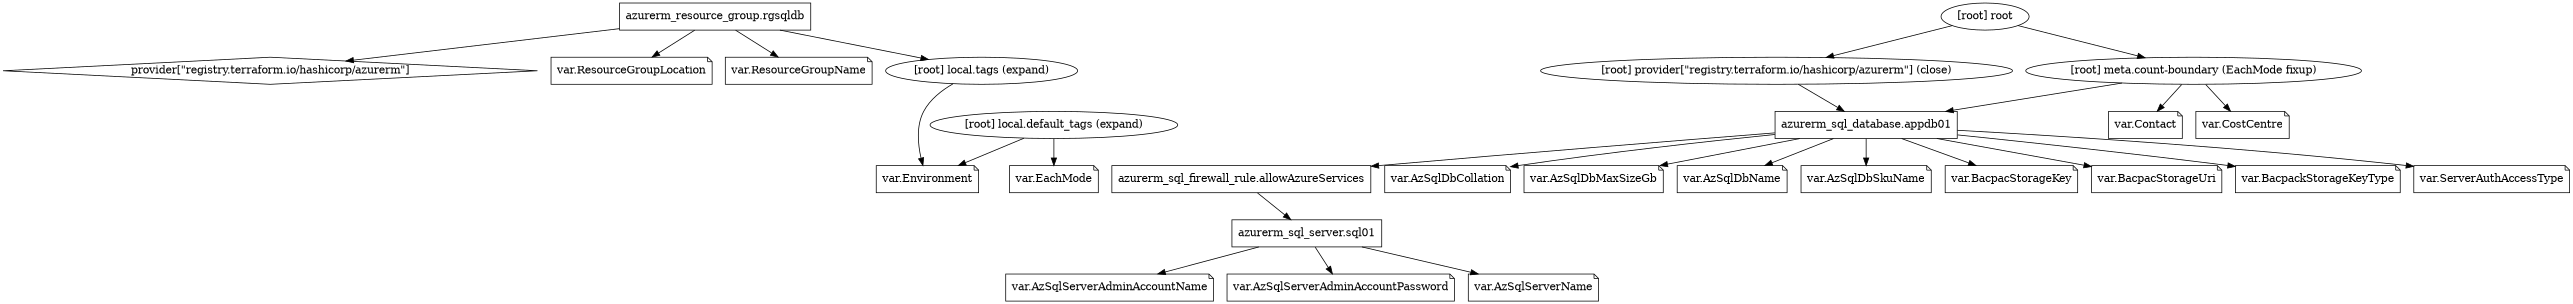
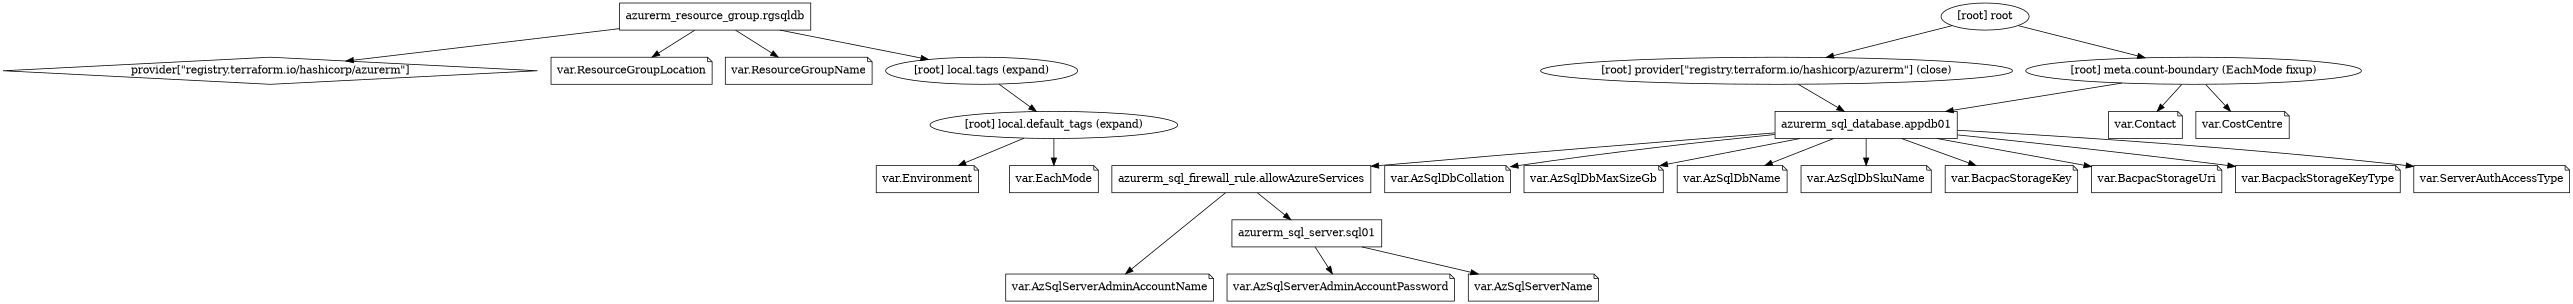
edge "[root] local.tags (expand)" -> "var.Environment": now "[root] local.tags (expand)" -> "[root] local.default_tags (expand)"
edge "azurerm_sql_server.sql01" -> "var.AzSqlServerAdminAccountName": now "azurerm_sql_firewall_rule.allowAzureServices" -> "var.AzSqlServerAdminAccountName"
